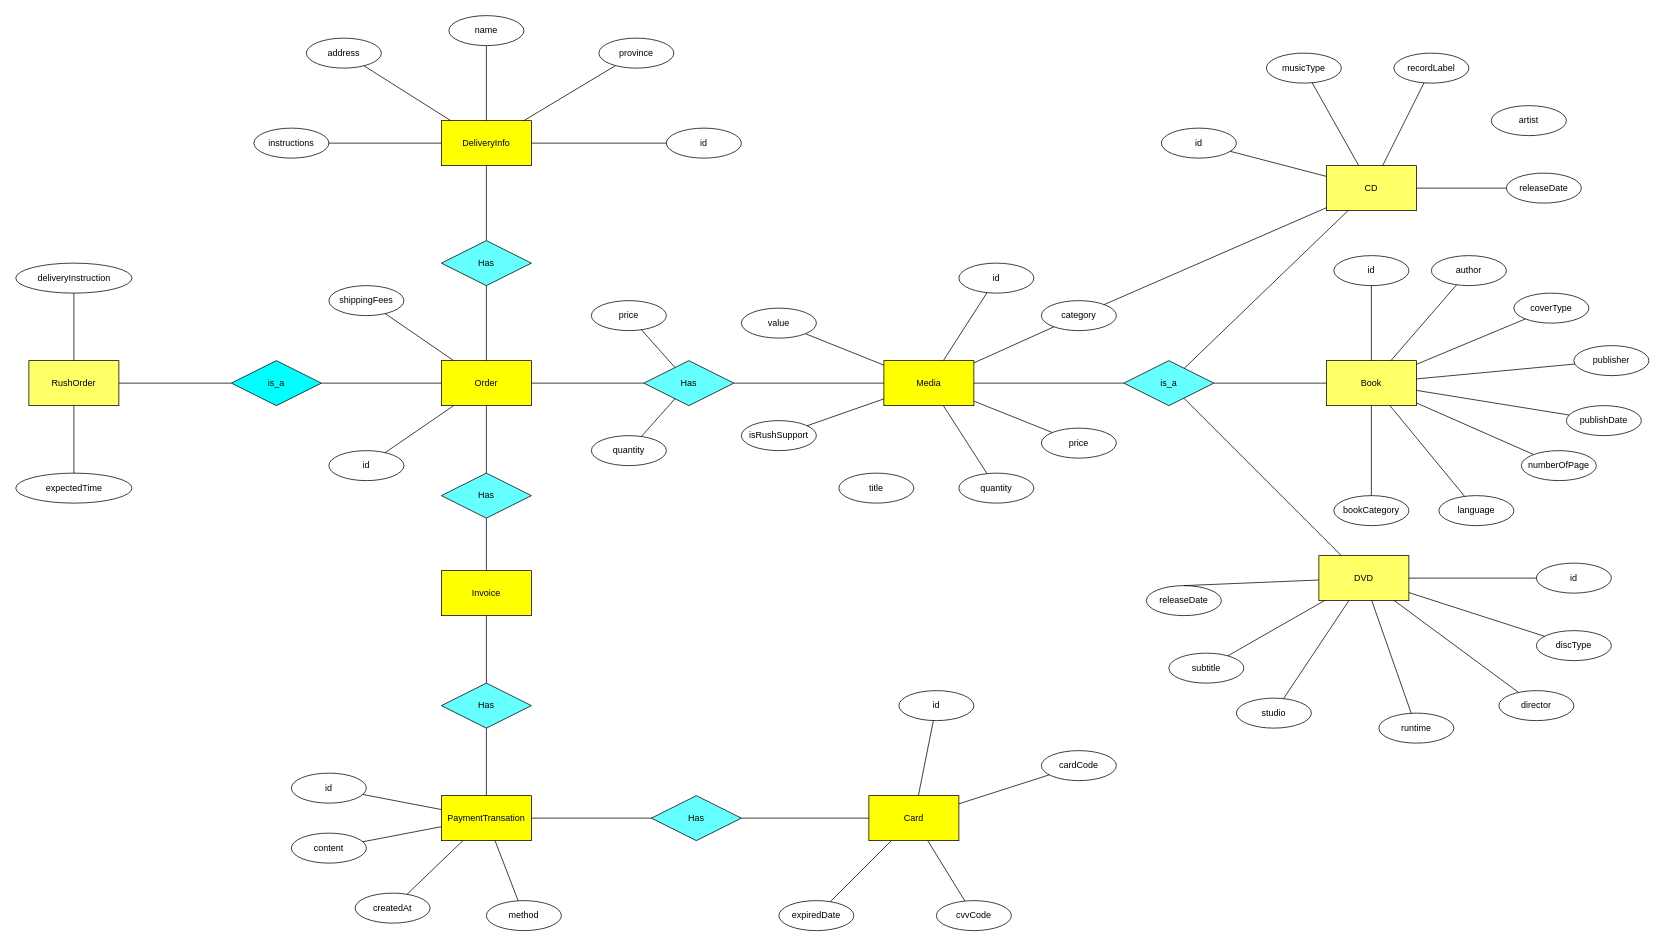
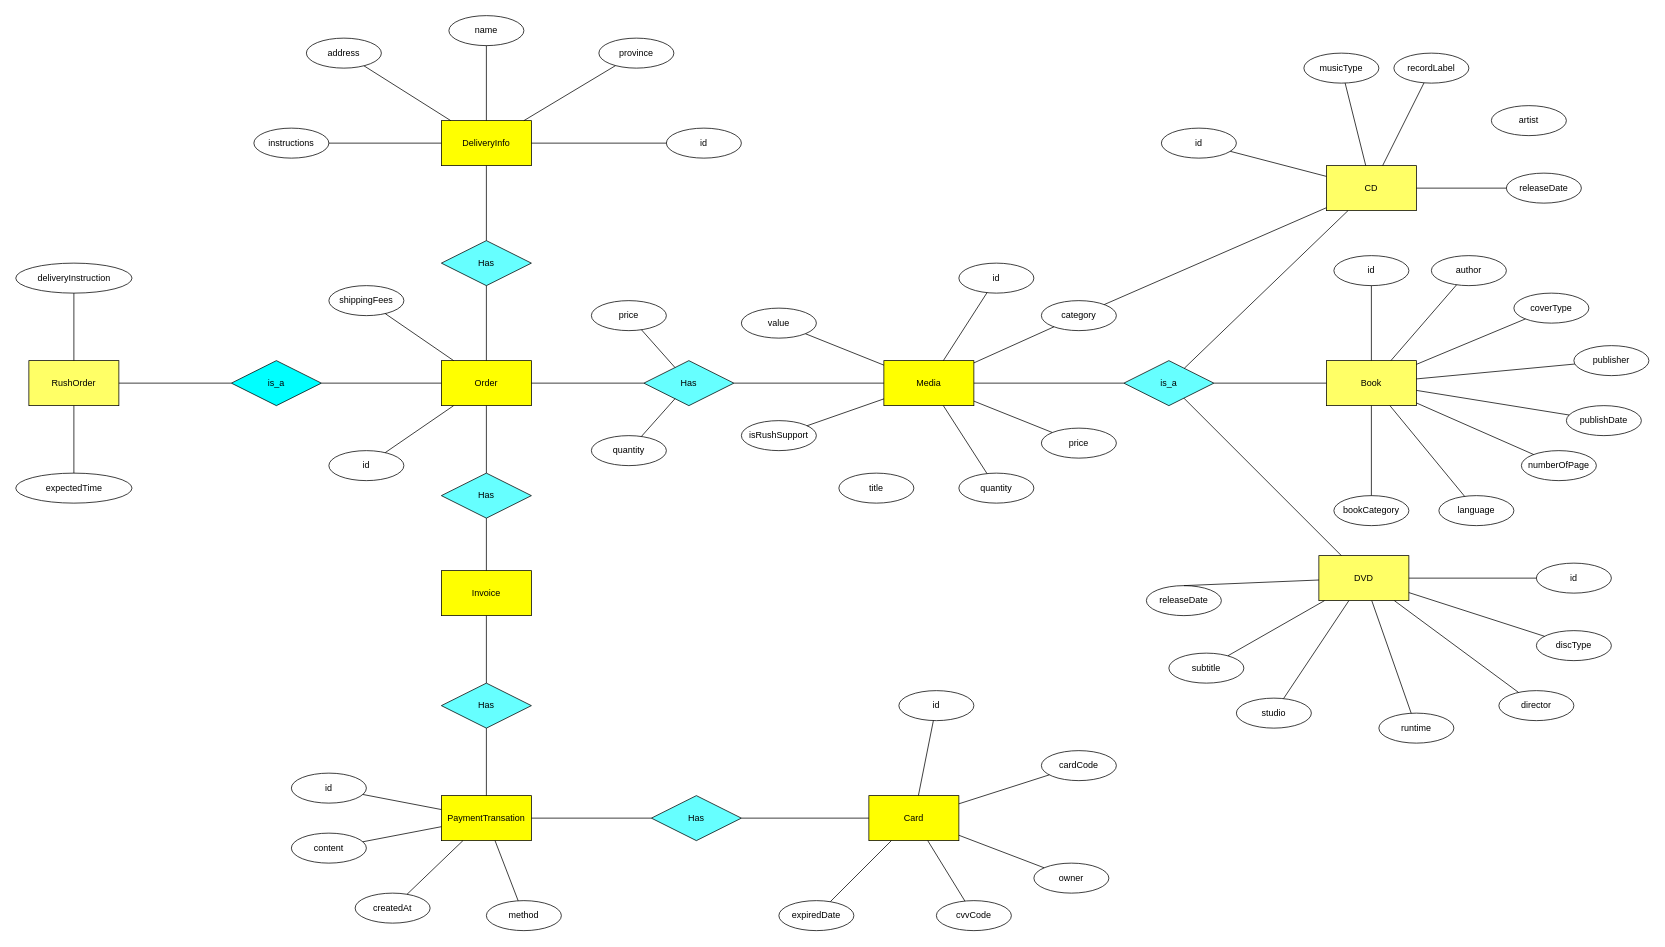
node "musicType": moved (1304, 68) -> (1341, 68)
edge "Card" -- "owner": added
node "owner": added
